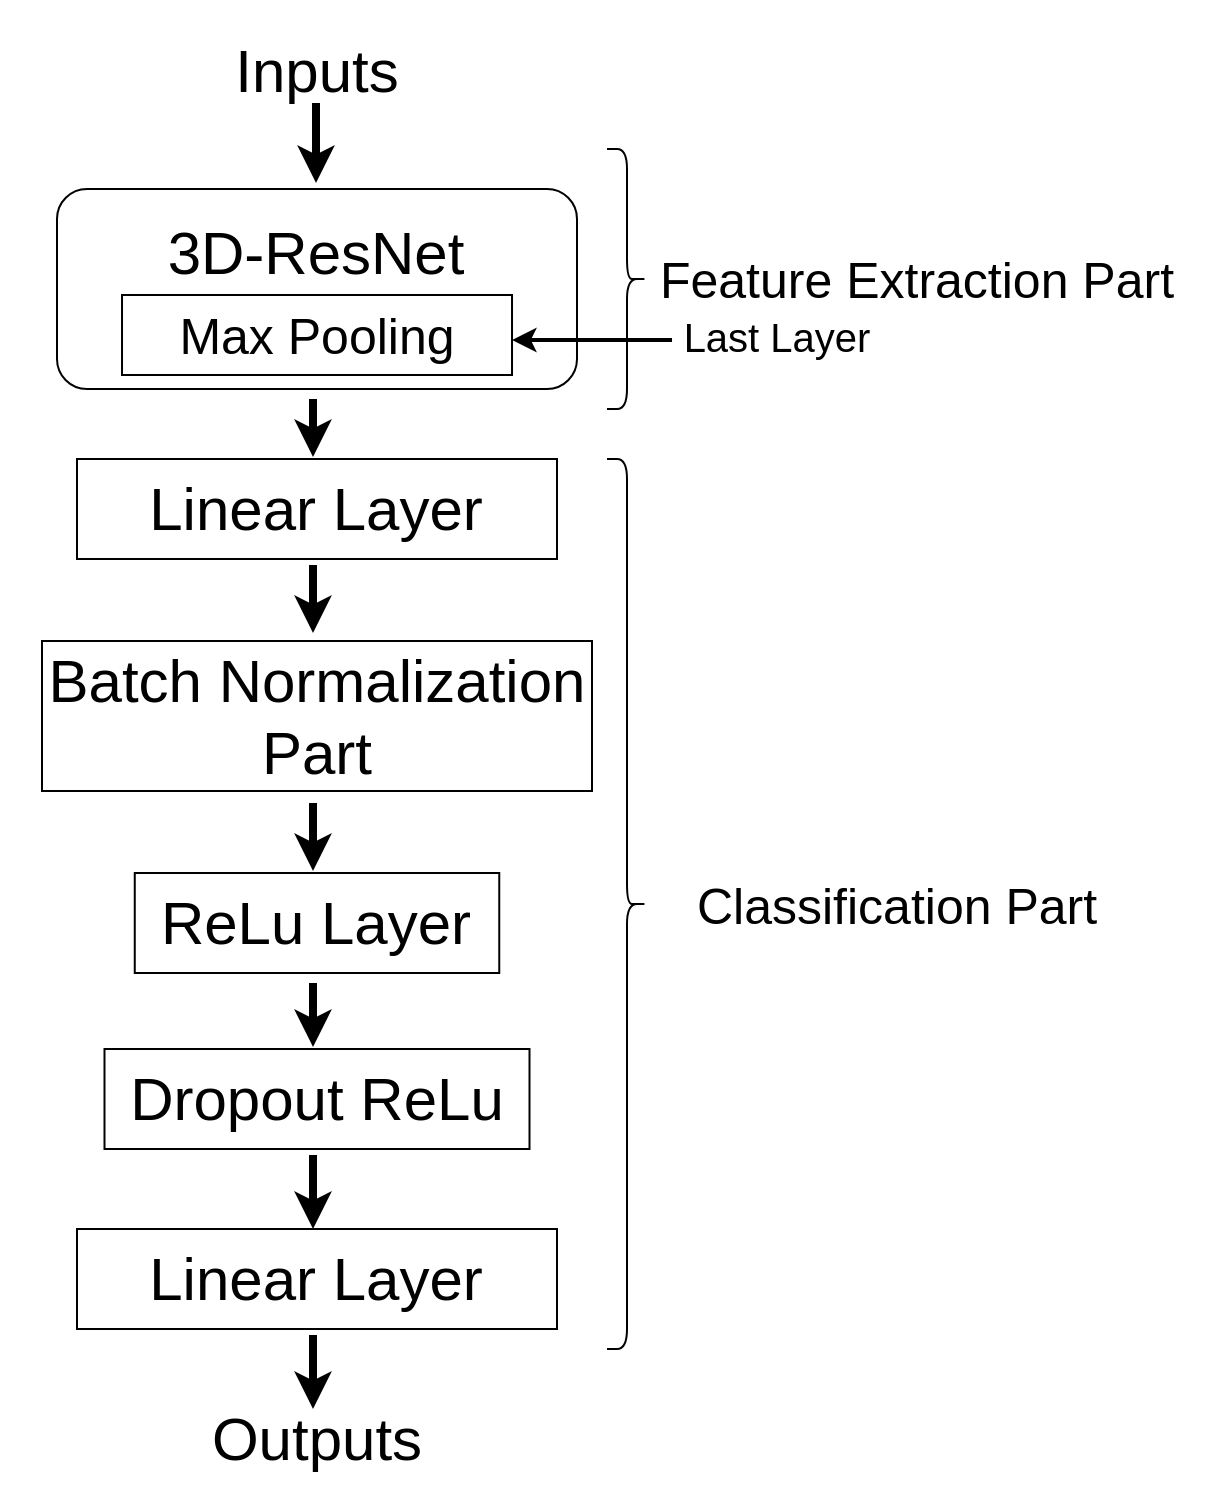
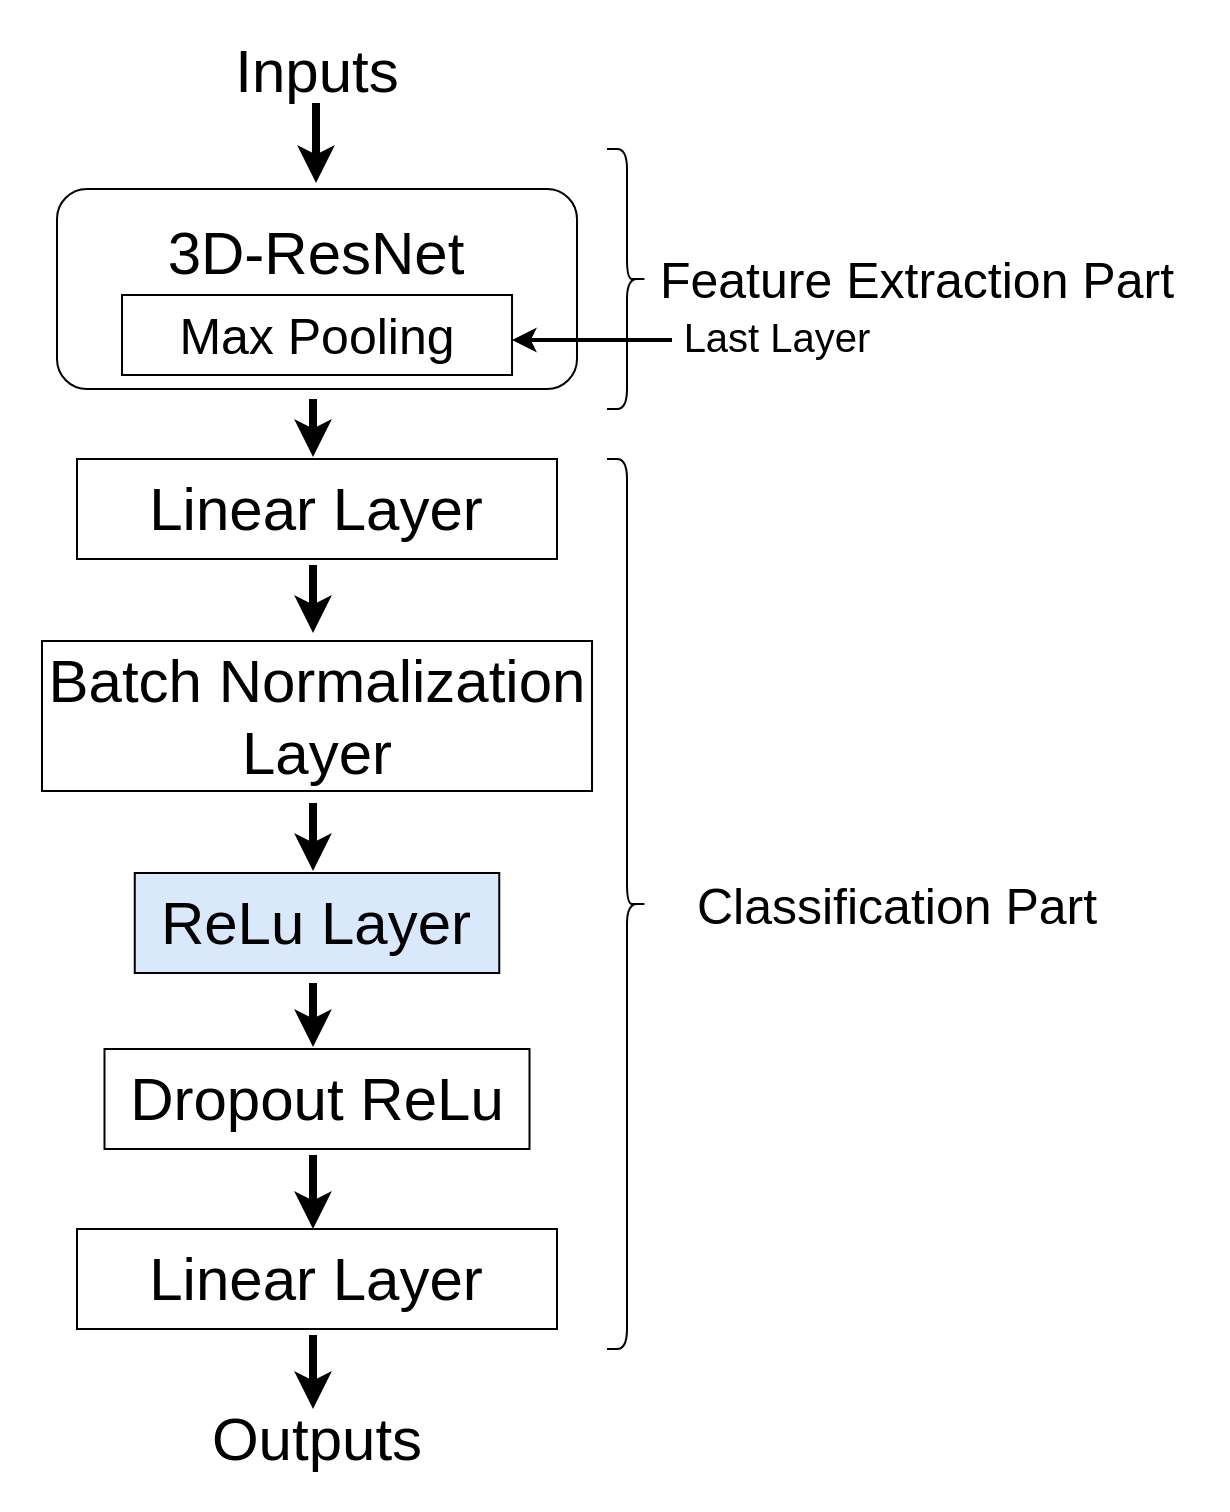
node "Batch Normalization Part": label "Batch Normalization Part" -> "Batch Normalization Layer"
node "ReLu Layer": fillcolor #ffffff -> #dae8fc
